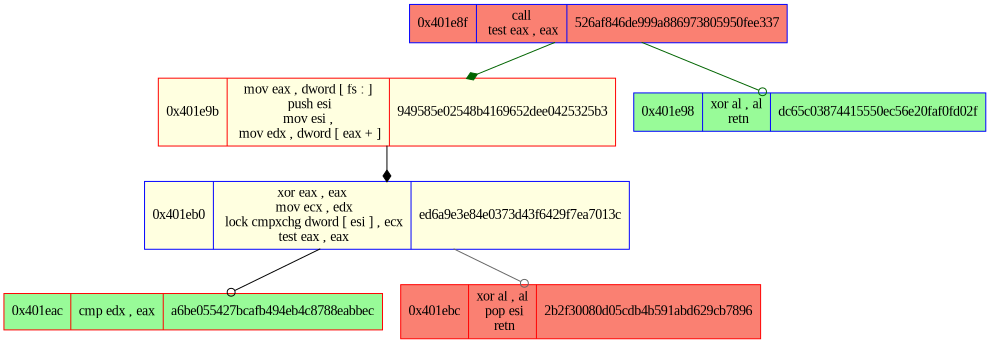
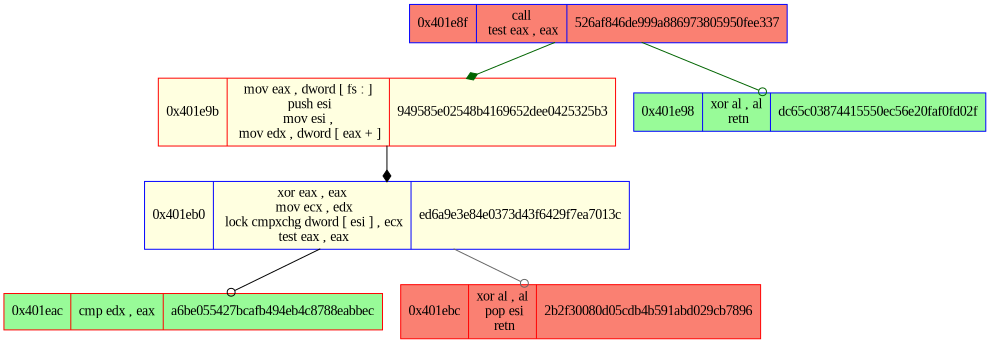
node "0x401ebc": text "2b2f30080d05cdb4b591abd629cb7896" -> "2b2f30080d05cdb4b591abd029cb7896"
